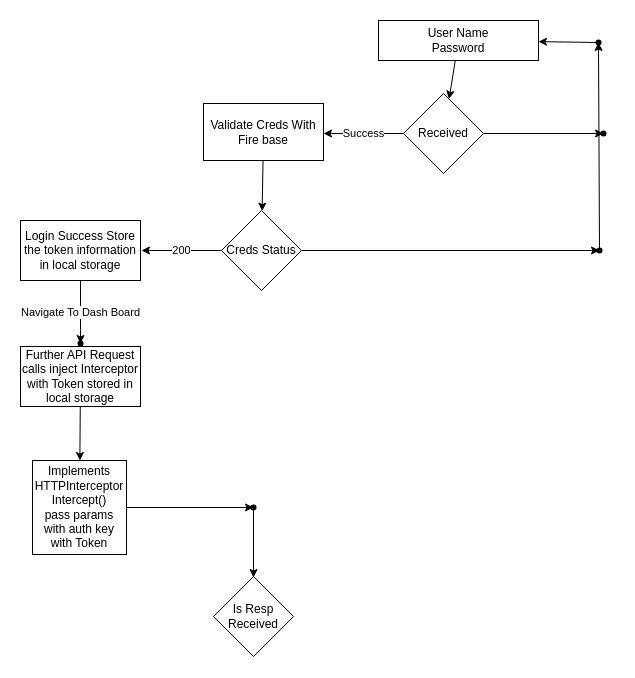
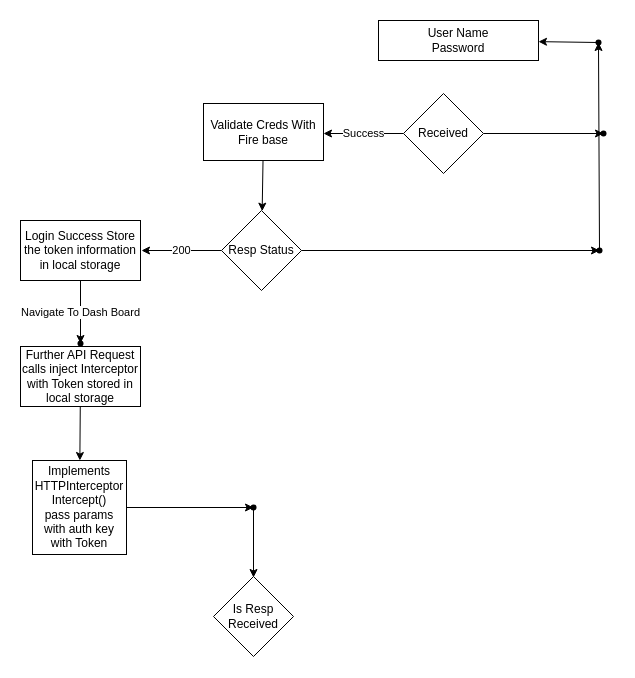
edge "User Name Password" -> "Received": removed
node "Creds Status": label "Creds Status" -> "Resp Status"
